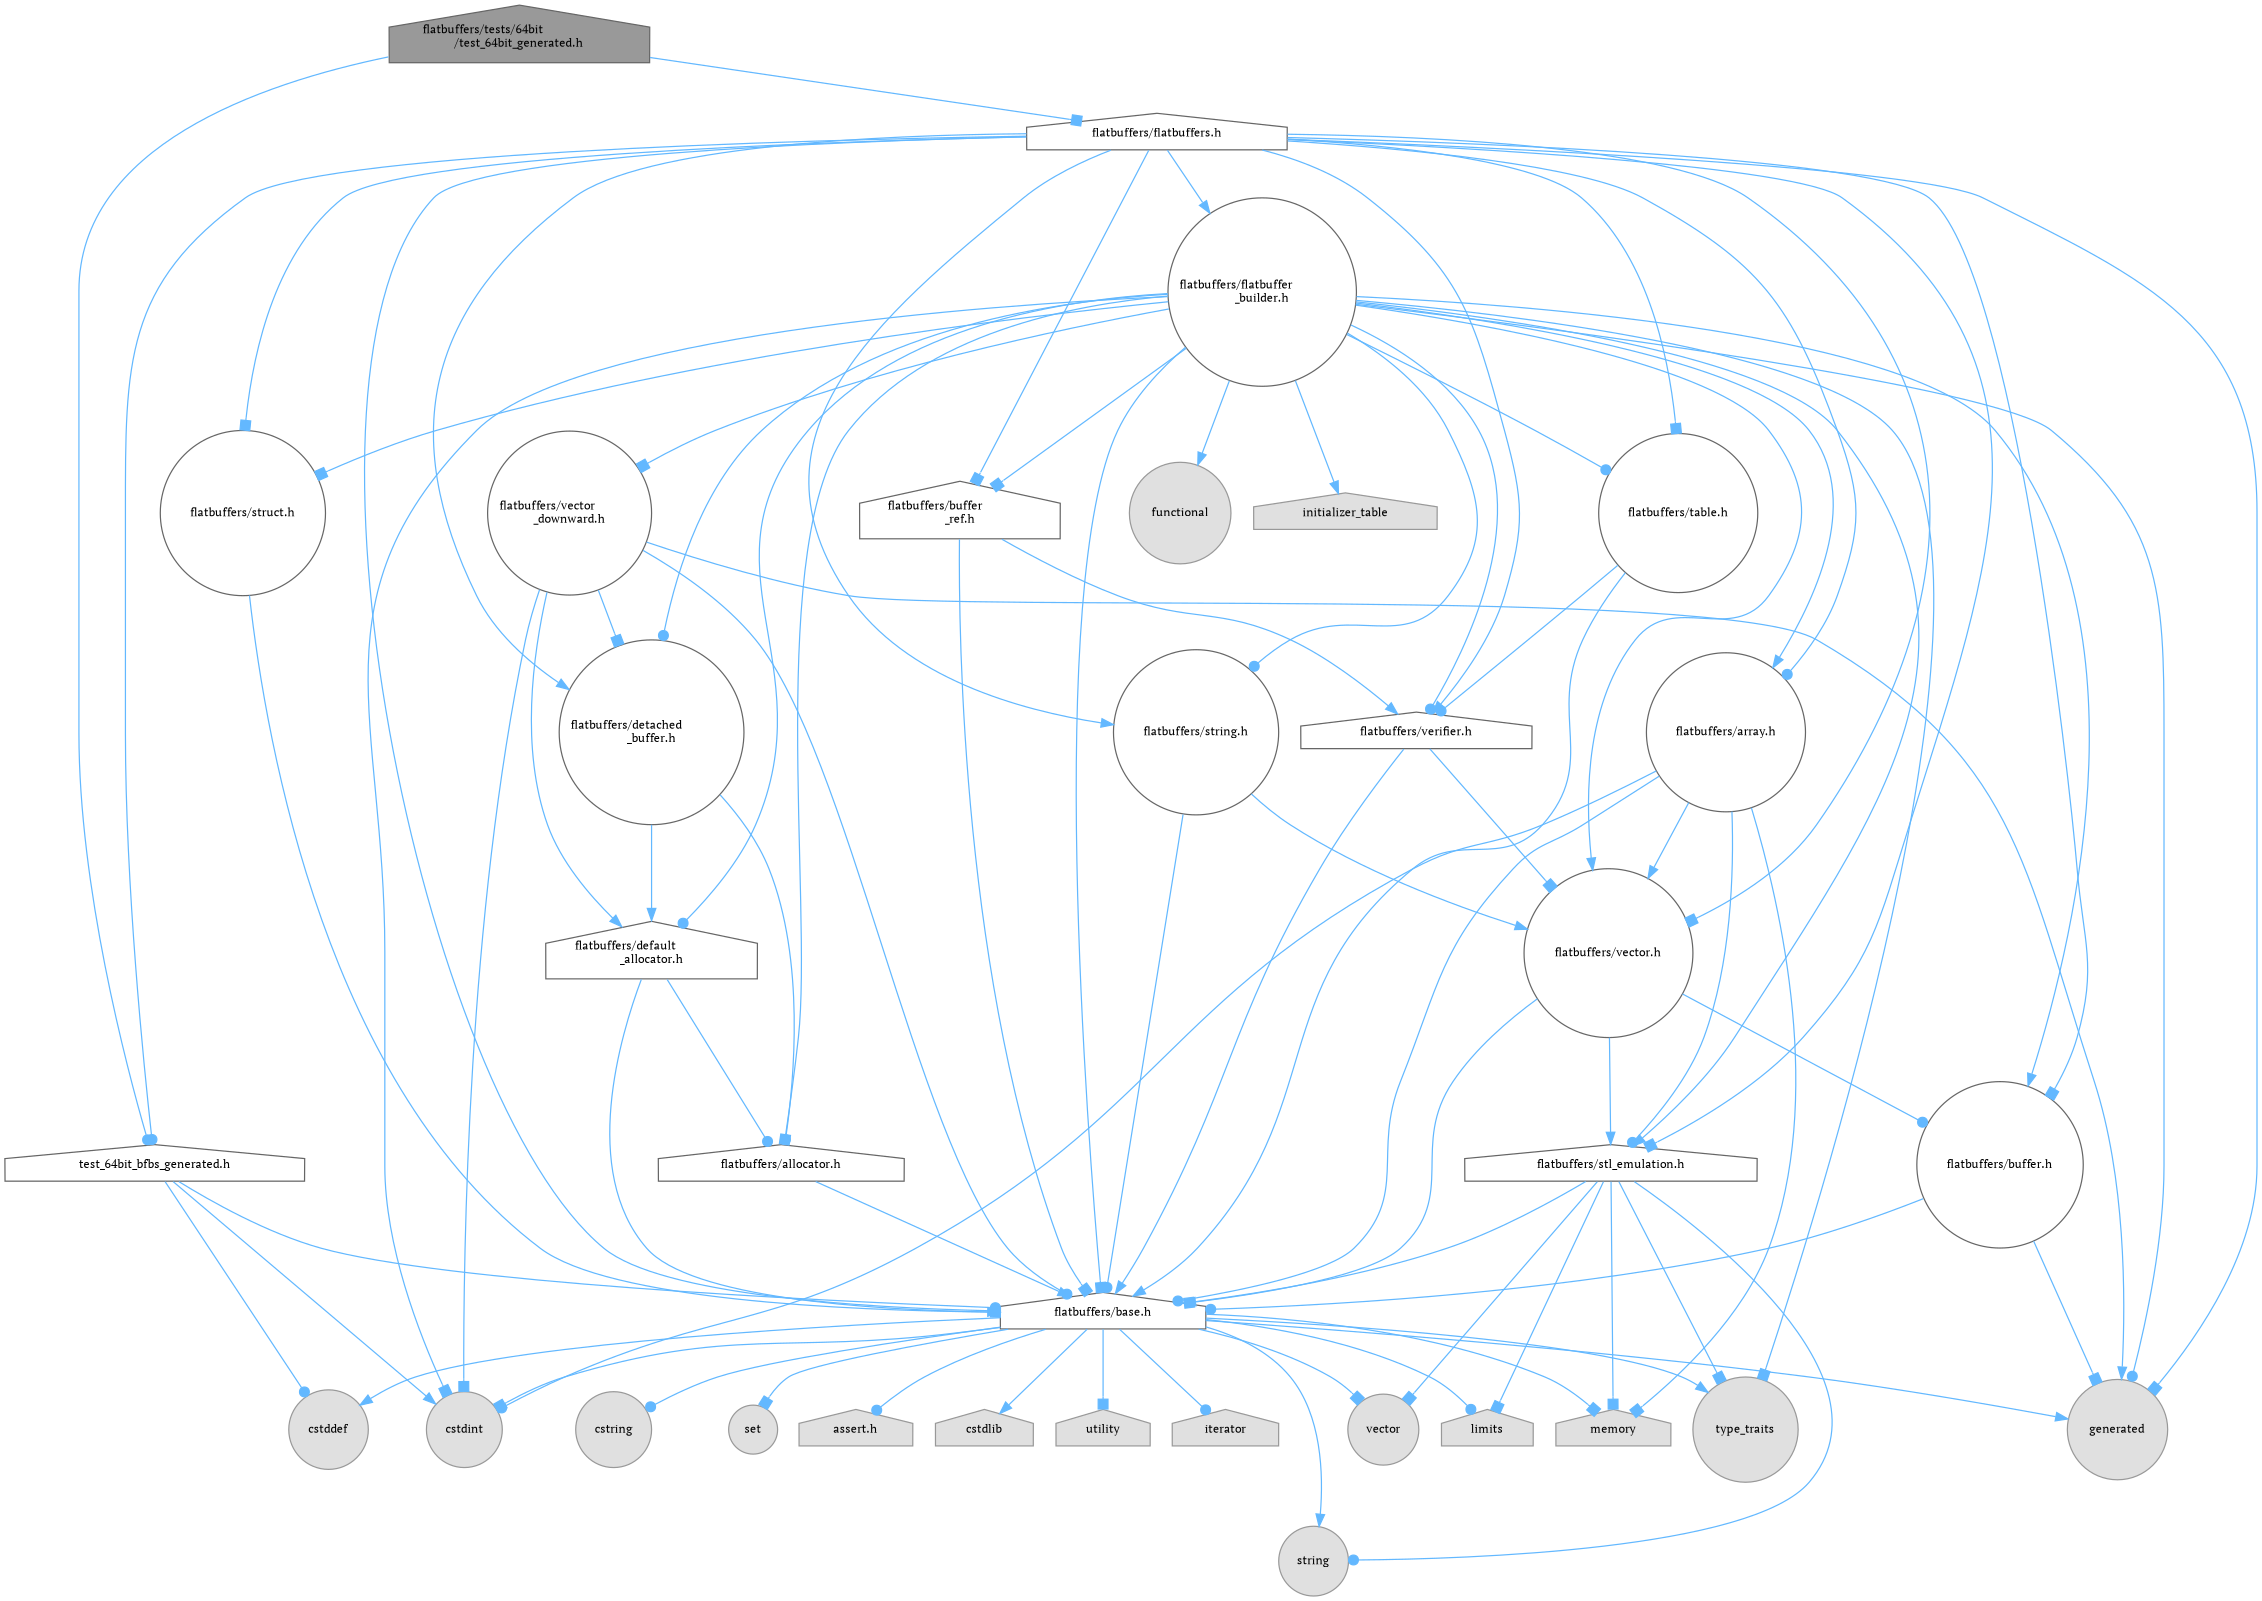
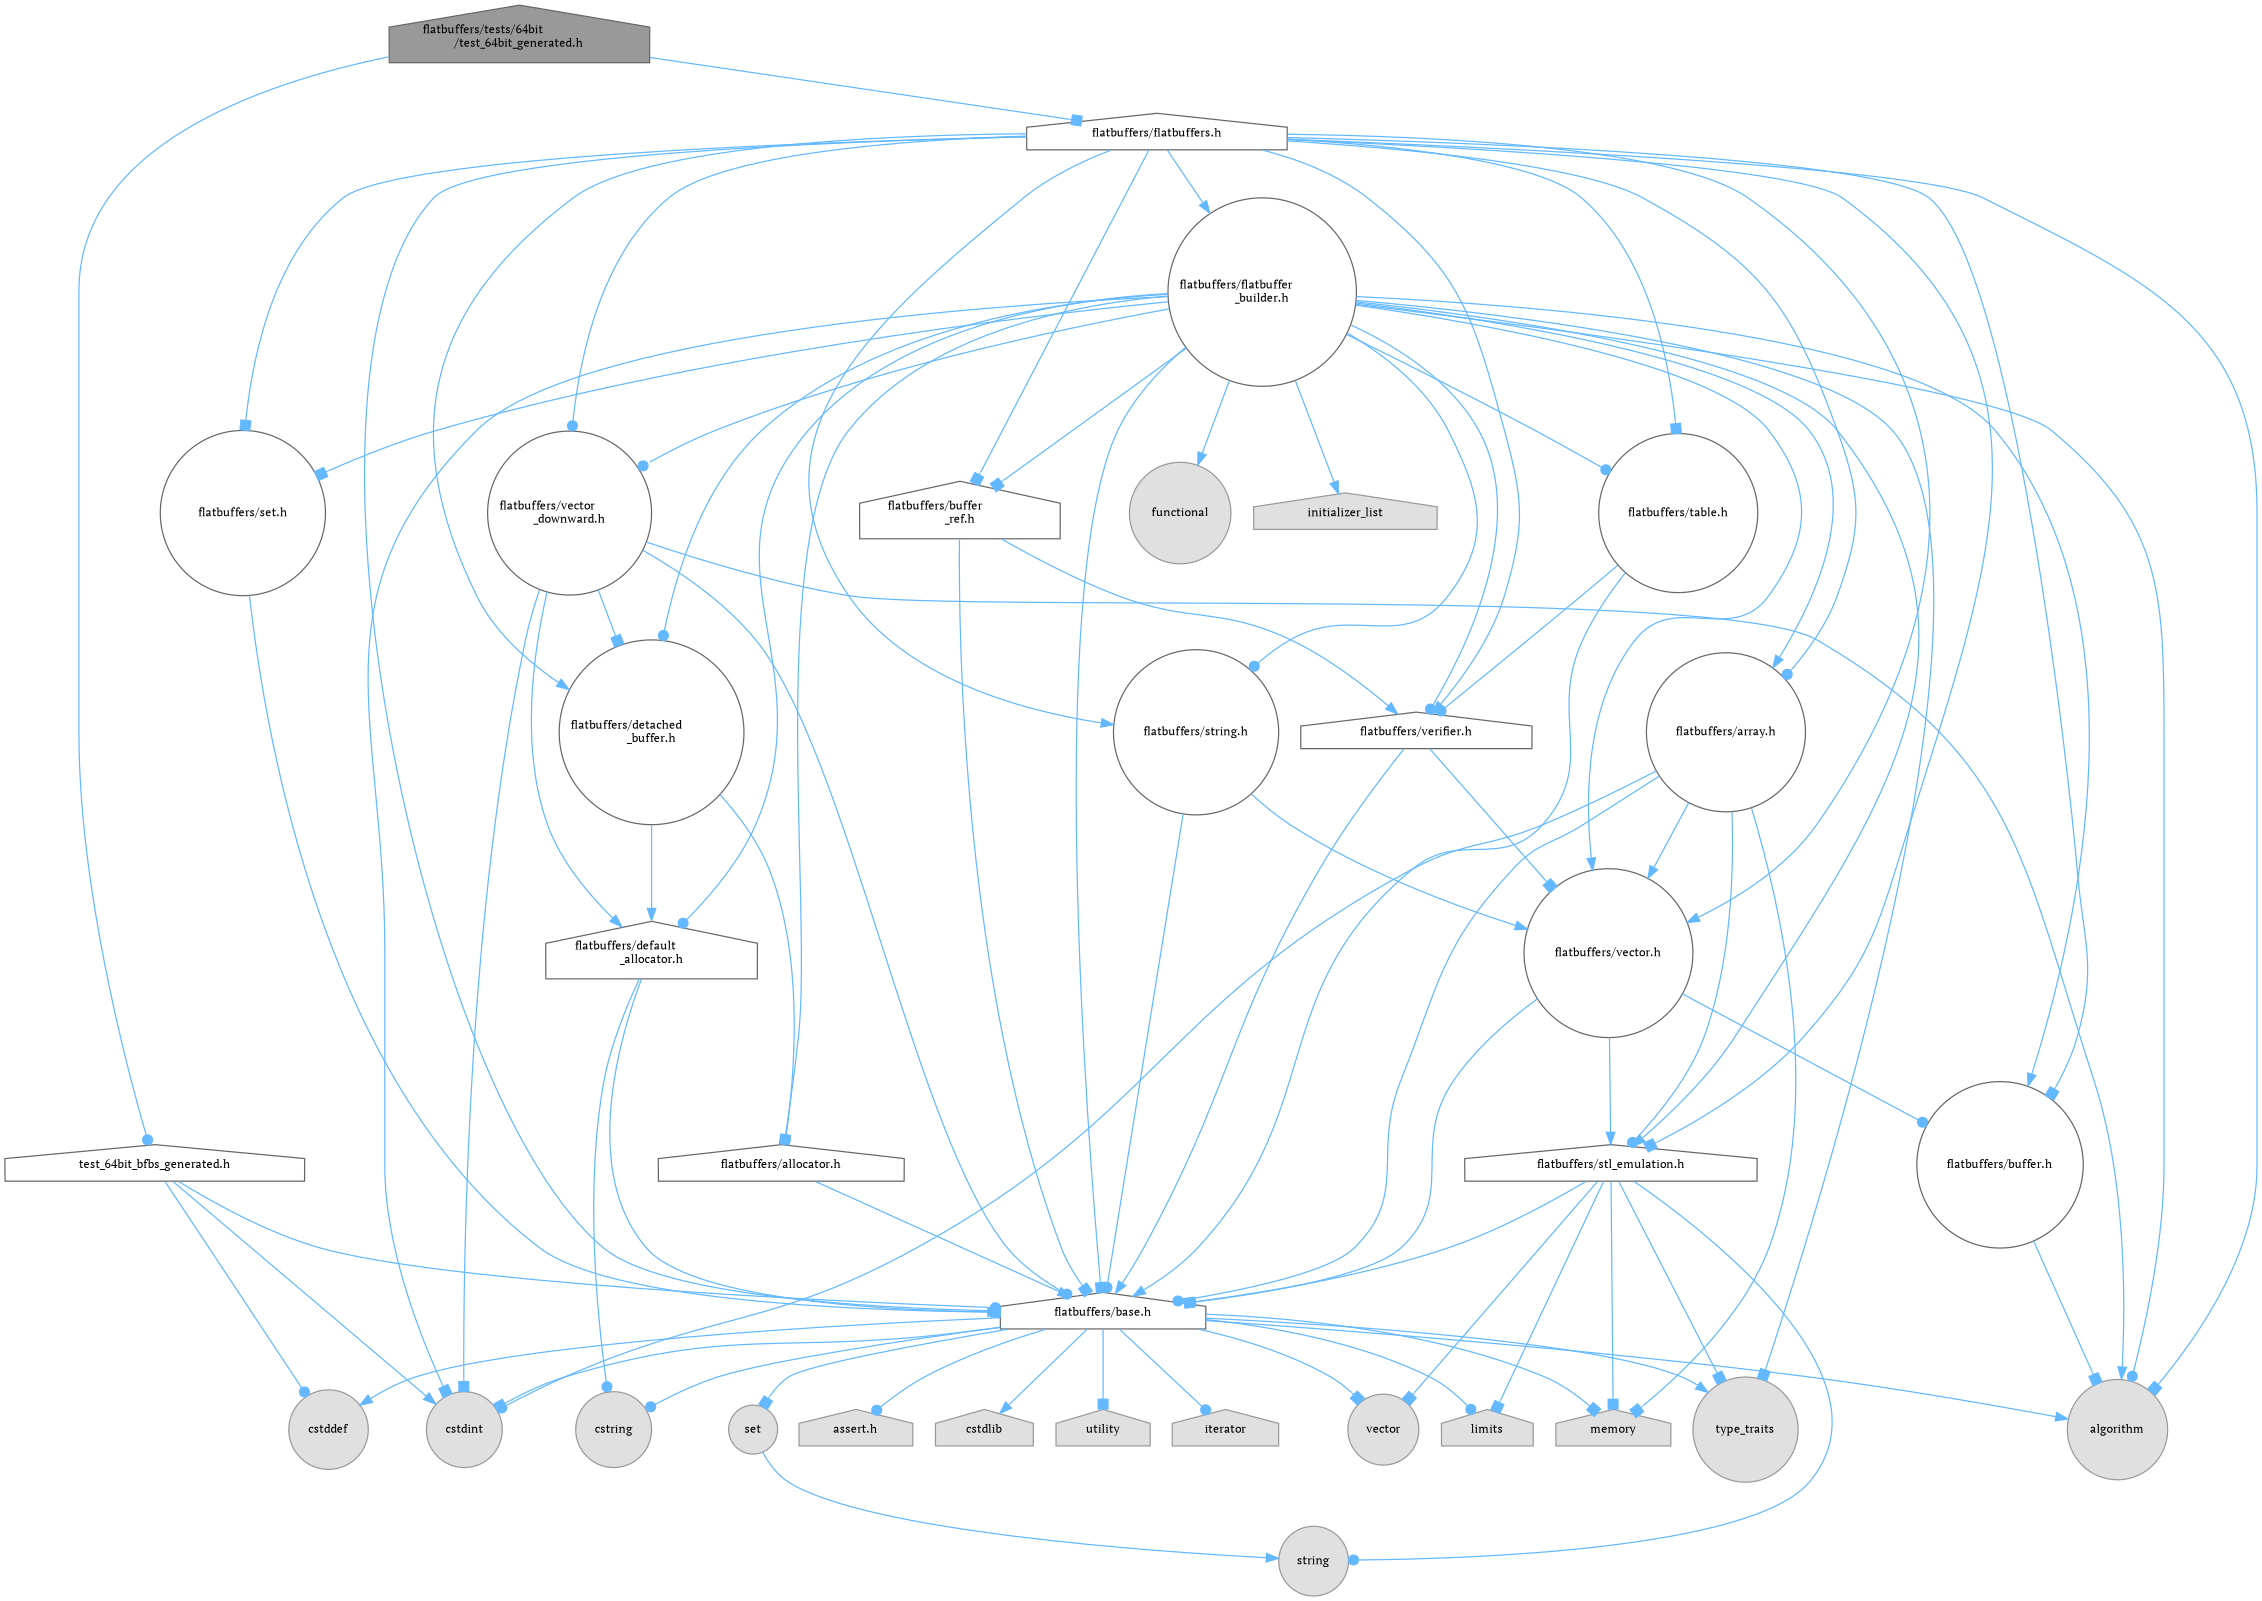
edge "flatbuffers/flatbuffers.h" -> "test_64bit_bfbs_generated.h": now "flatbuffers/flatbuffers.h" -> "flatbuffers/vector _downward.h"
edge "flatbuffers/flatbuffers.h" -> "flatbuffers/vector.h": arrowhead box -> normal
edge "flatbuffers/flatbuffer _builder.h" -> "flatbuffers/vector _downward.h": arrowhead box -> dot
node "flatbuffers/struct.h": label "flatbuffers/struct.h" -> "flatbuffers/set.h"
node "initializer_table": label "initializer_table" -> "initializer_list"
edge "flatbuffers/default _allocator.h" -> "flatbuffers/allocator.h": now "flatbuffers/default _allocator.h" -> "cstring"
edge "flatbuffers/buffer.h" -> "flatbuffers/base.h": removed
edge "flatbuffers/base.h" -> "string": now "set" -> "string"
node "generated": label "generated" -> "algorithm"
